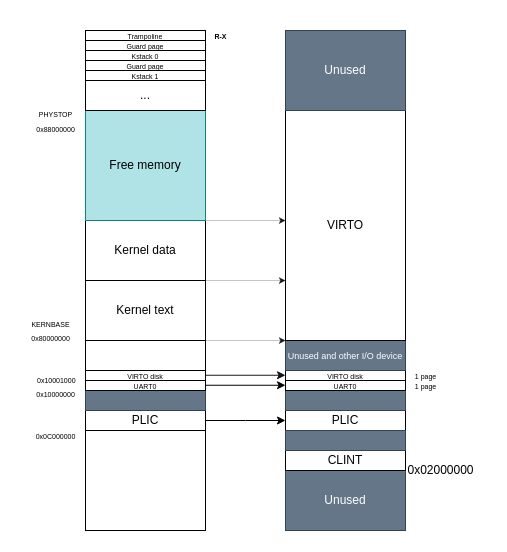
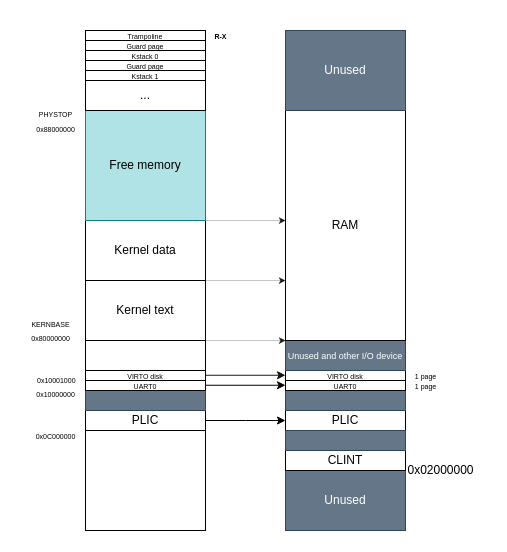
node "VIRTO": label "VIRTO" -> "RAM"
